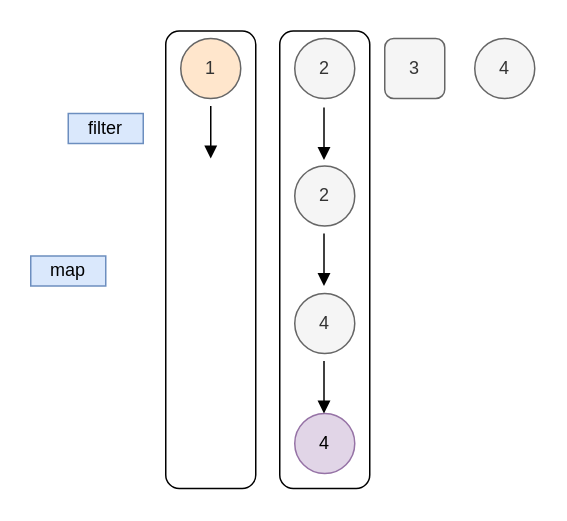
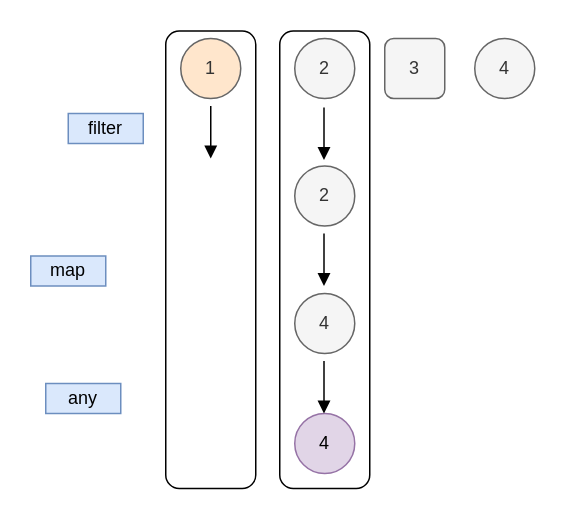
node "any": added
